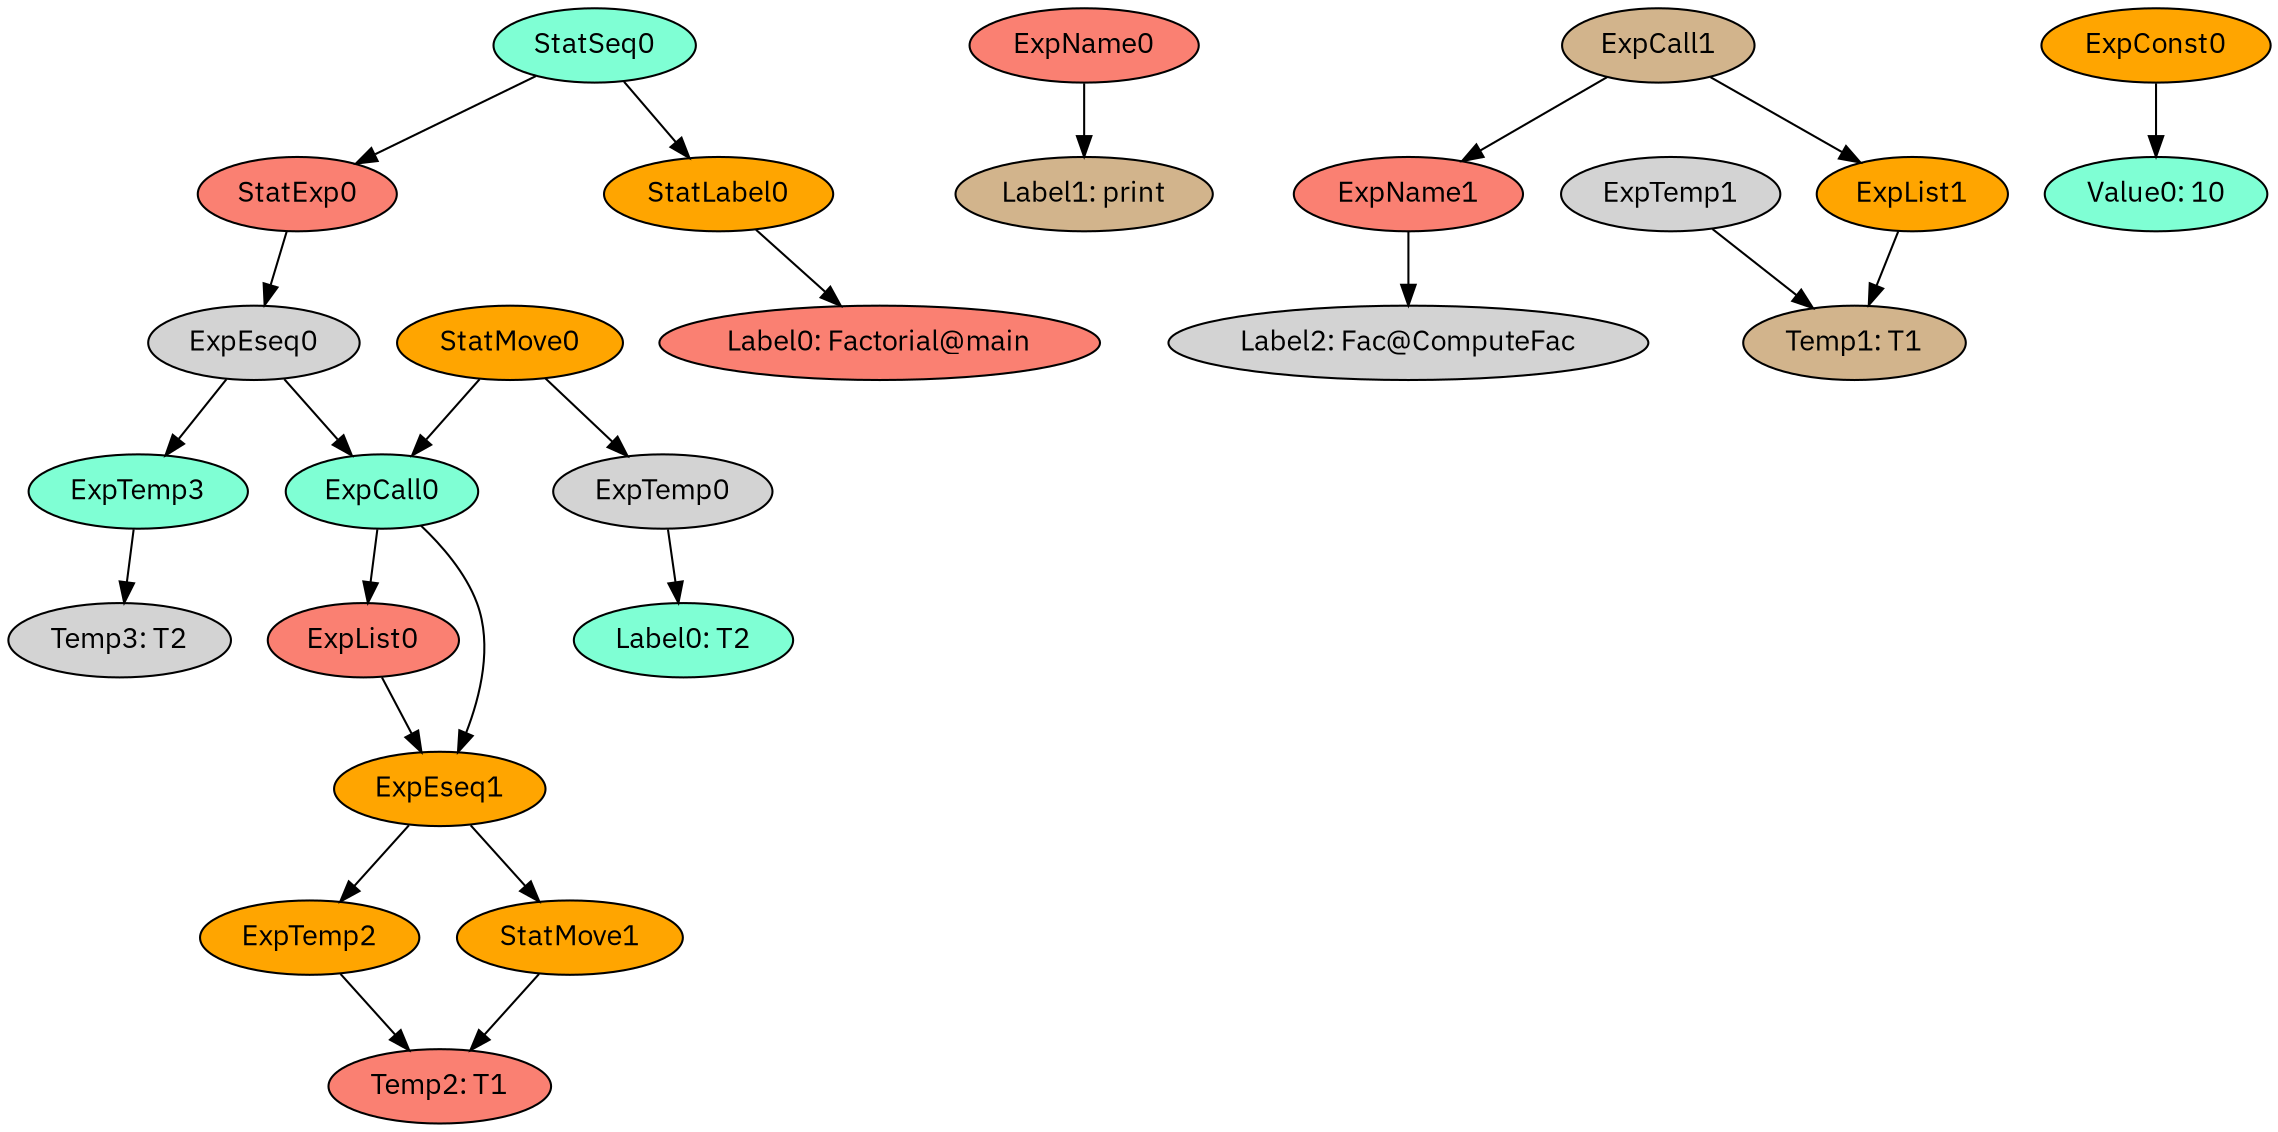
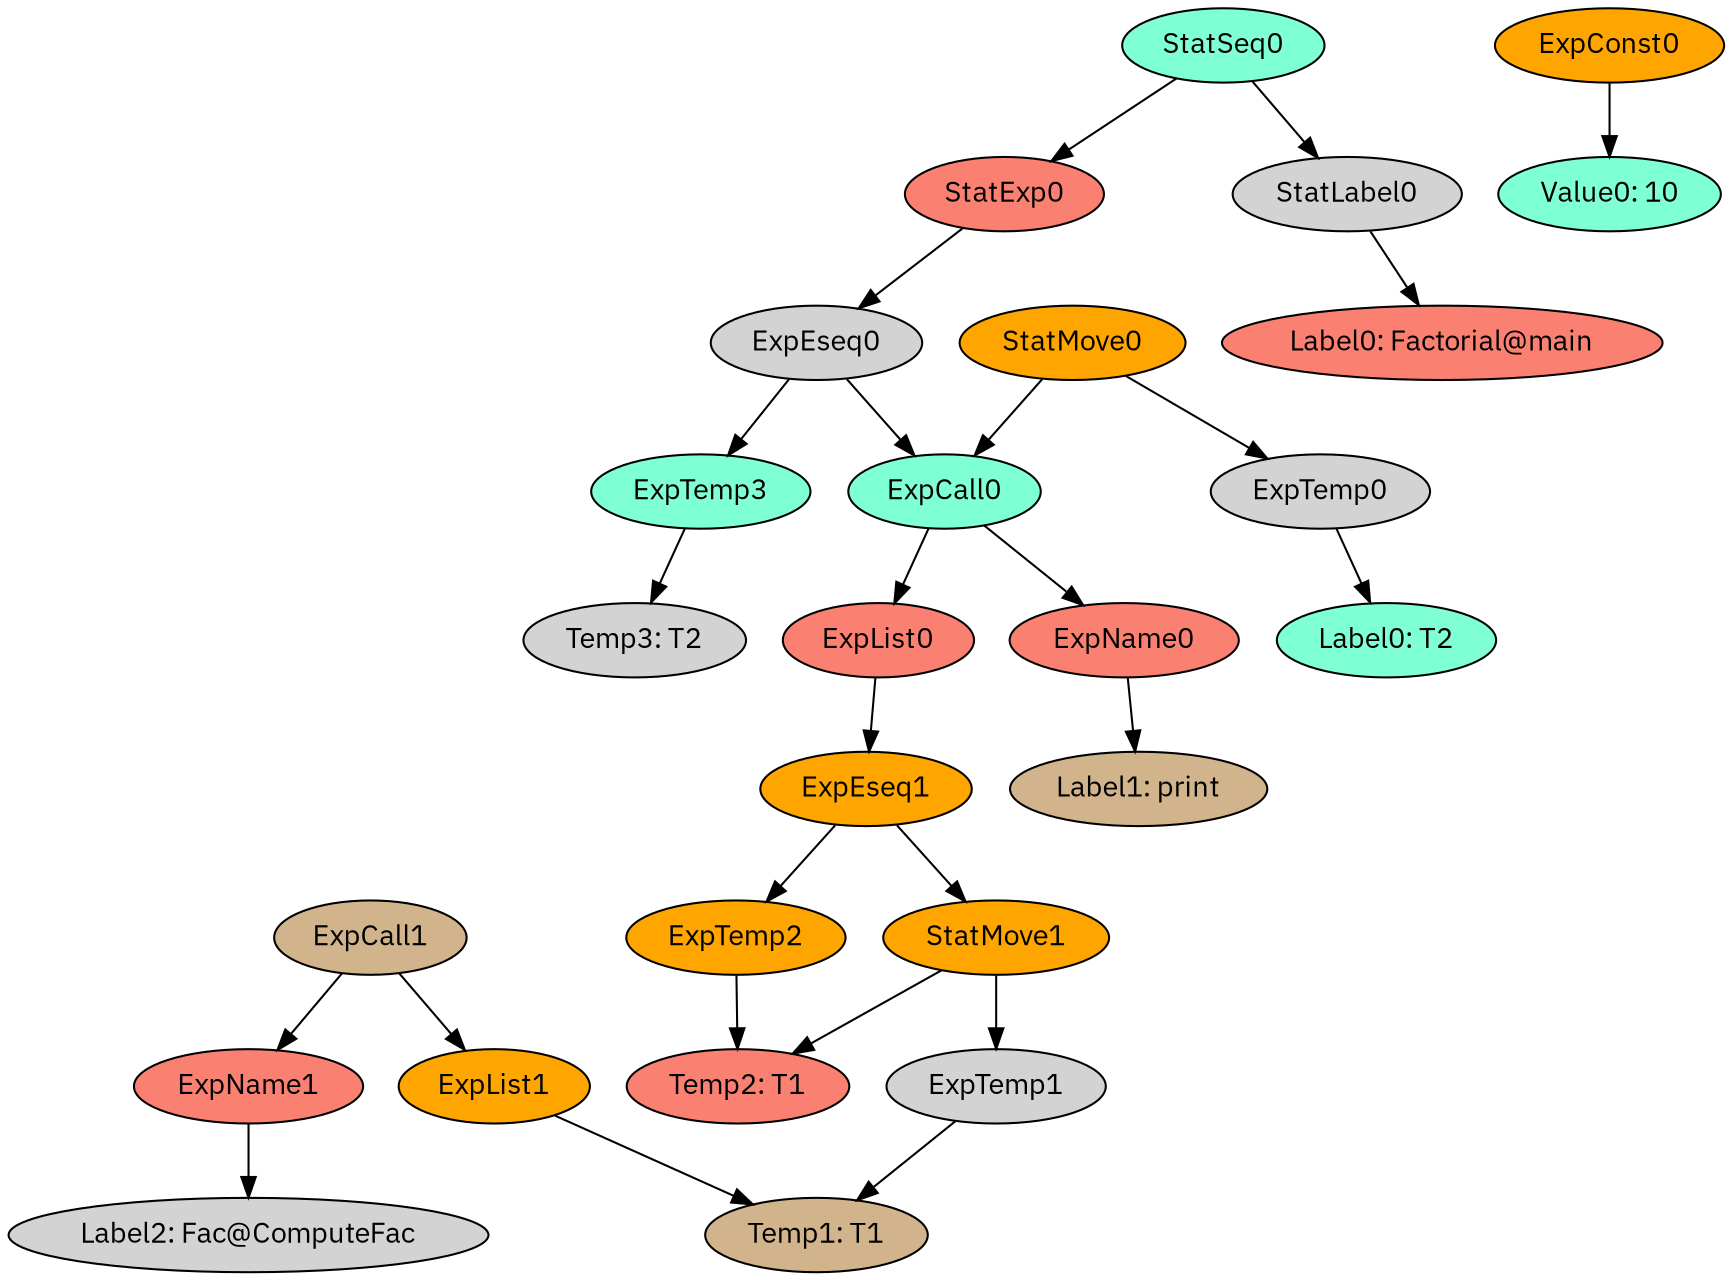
node "StatLabel0": fillcolor orange -> lightgrey
edge "ExpCall0" -> "ExpEseq1": now "ExpCall0" -> "ExpName0"
edge "StatMove1" -> "ExpTemp1": added
